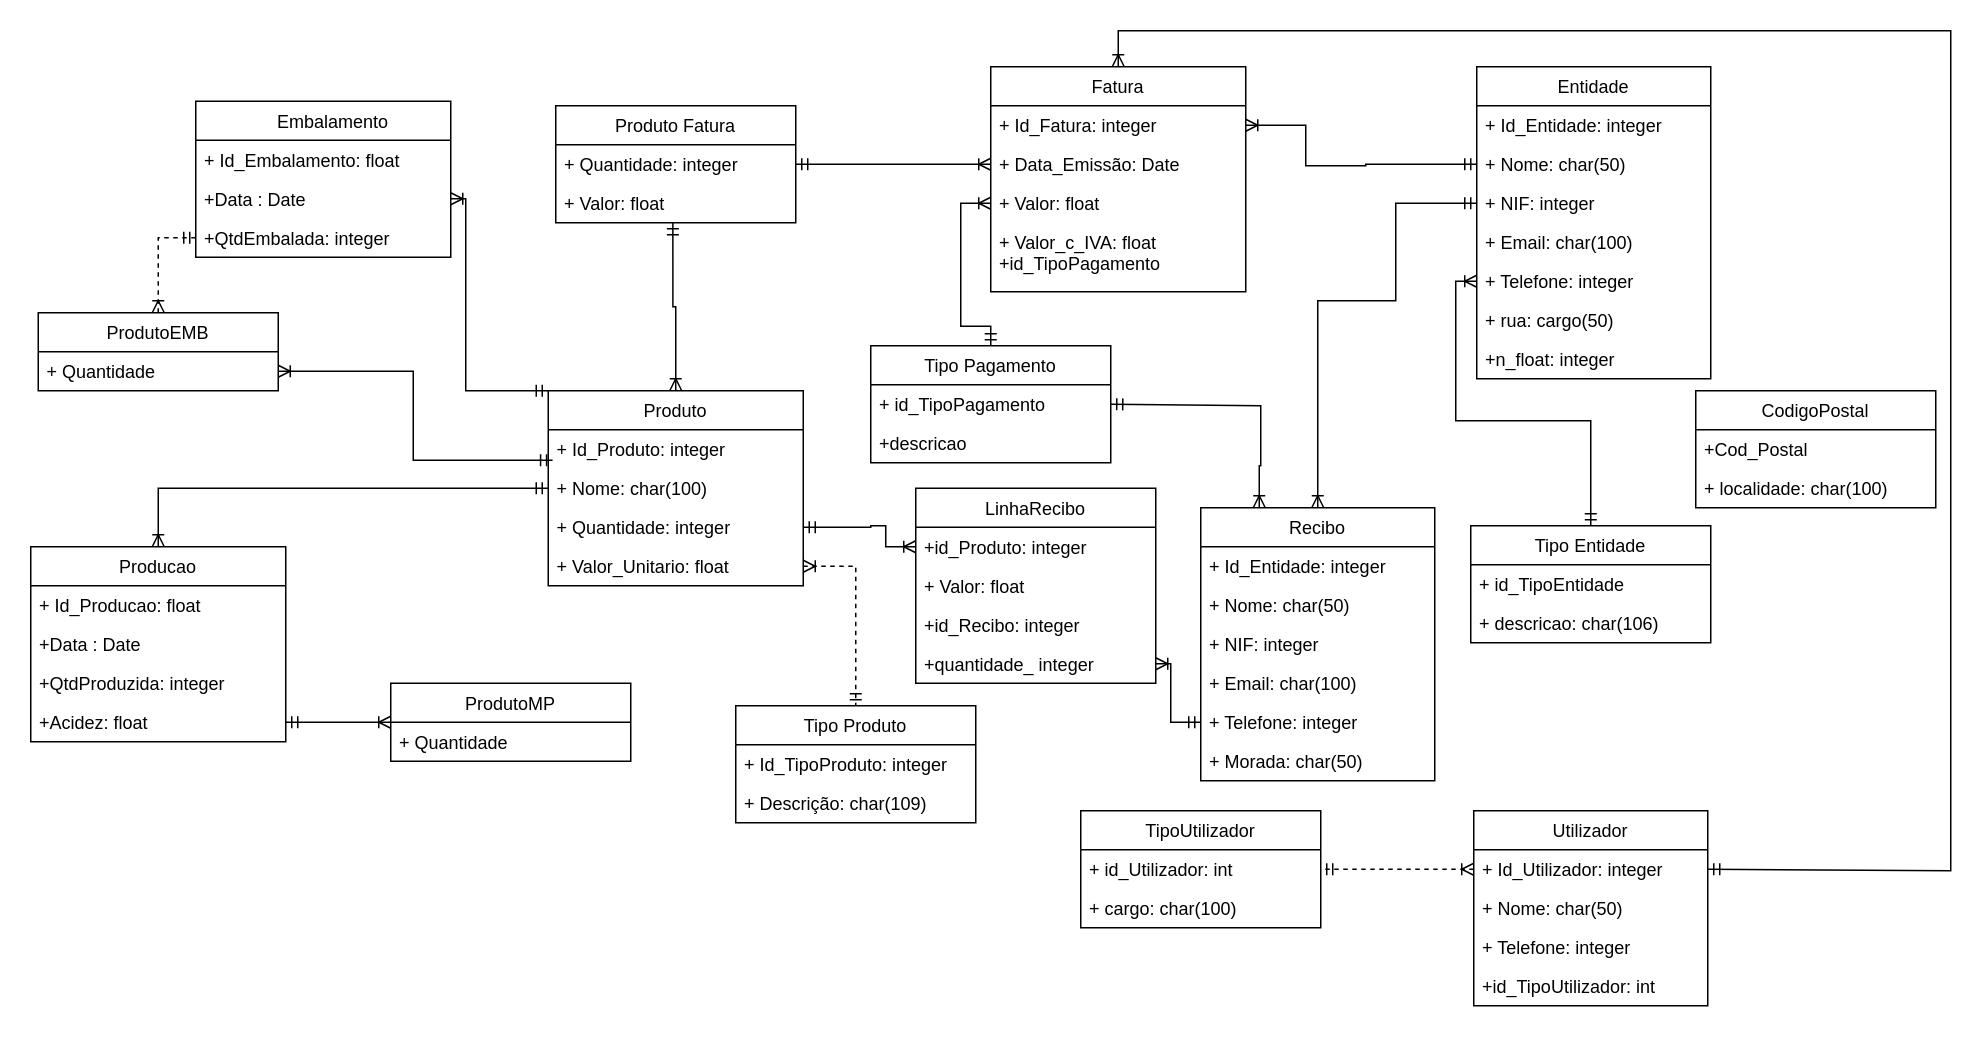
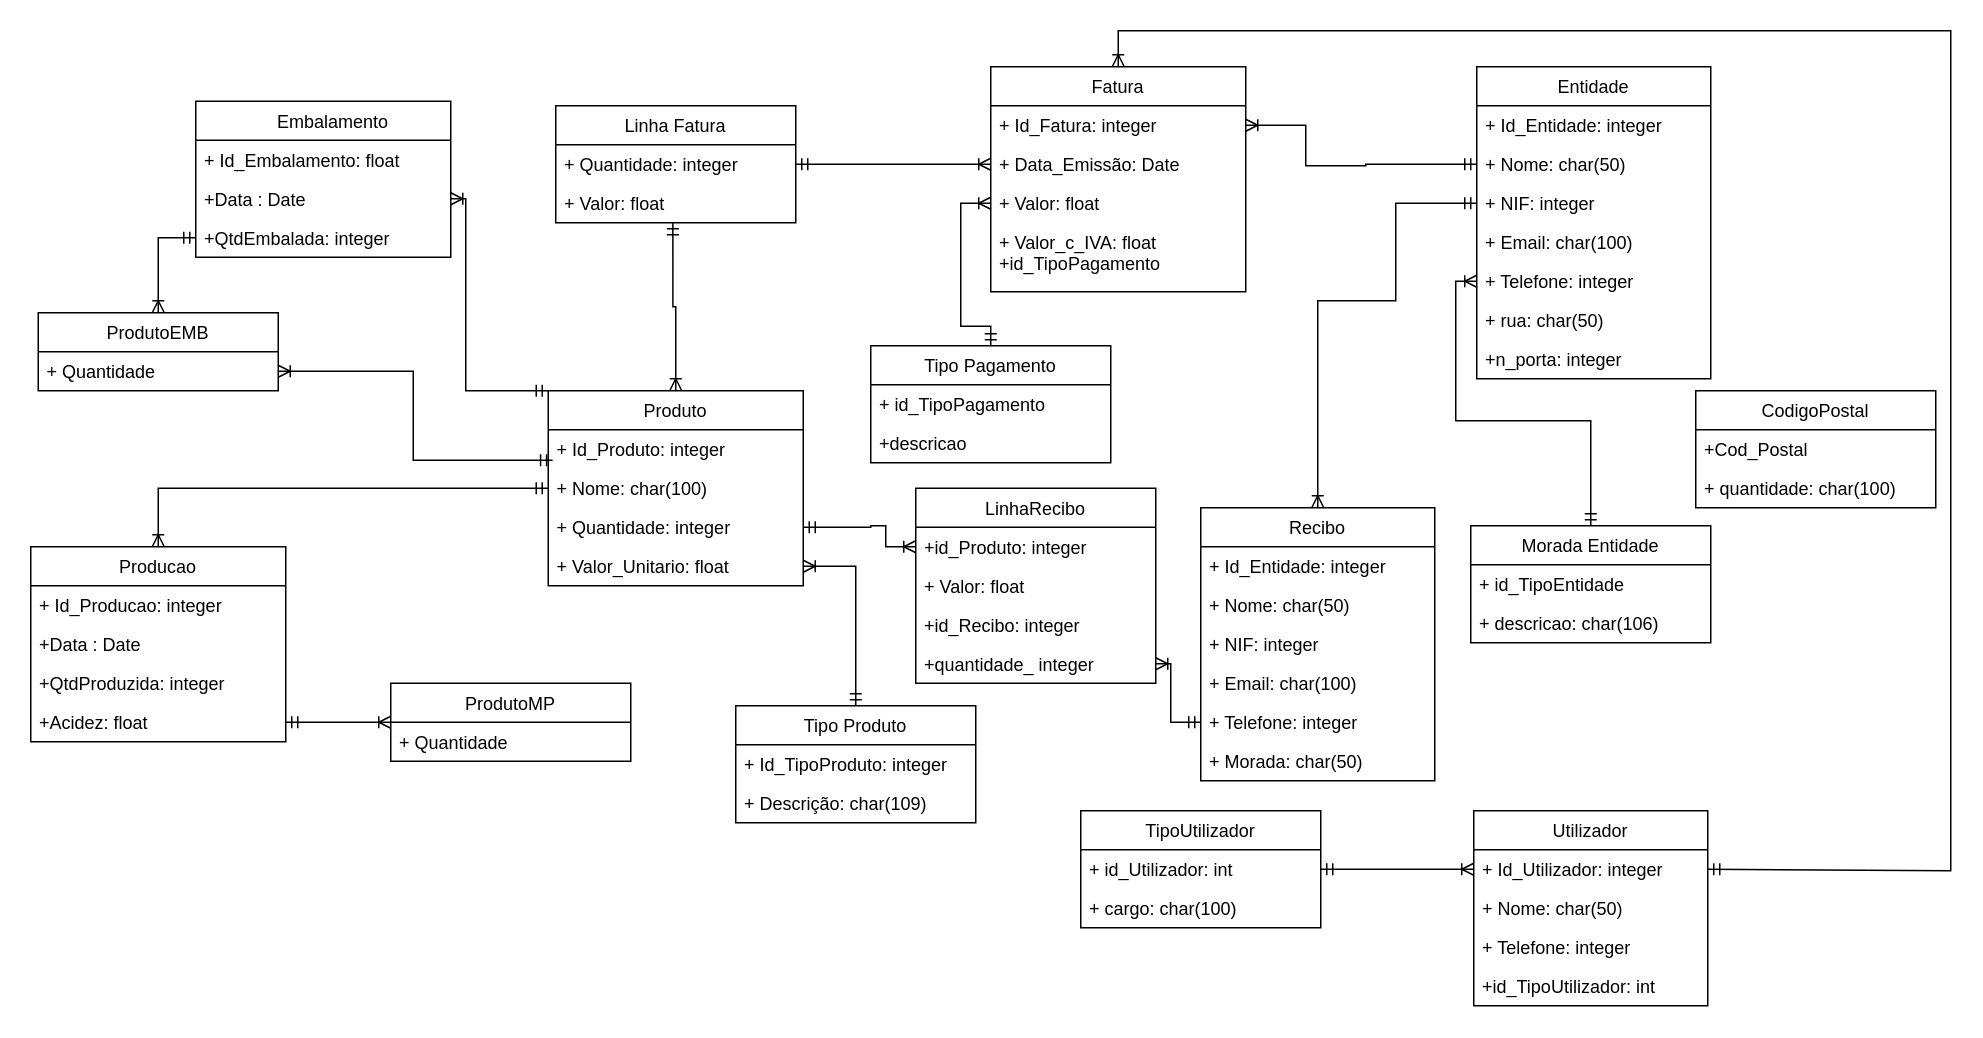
node "Produto Fatura": label "Produto Fatura" -> "Linha Fatura"
edge "+QtdEmbalada: integer" -- "ProdutoEMB": style dashed -> solid
node "+ rua: cargo(50)": label "+ rua: cargo(50)" -> "+ rua: char(50)"
node "+n_float: integer": label "+n_float: integer" -> "+n_porta: integer"
edge "+ id_TipoPagamento" -- "Recibo": removed
node "+ localidade: char(100)": label "+ localidade: char(100)" -> "+ quantidade: char(100)"
node "Tipo Entidade": label "Tipo Entidade" -> "Morada Entidade"
node "+ Id_Producao: float": label "+ Id_Producao: float" -> "+ Id_Producao: integer"
edge "+ Valor_Unitario: float" -- "Tipo Produto": style dashed -> solid
edge "+ id_Utilizador: int" -- "+ Id_Utilizador: integer": style dashed -> solid
